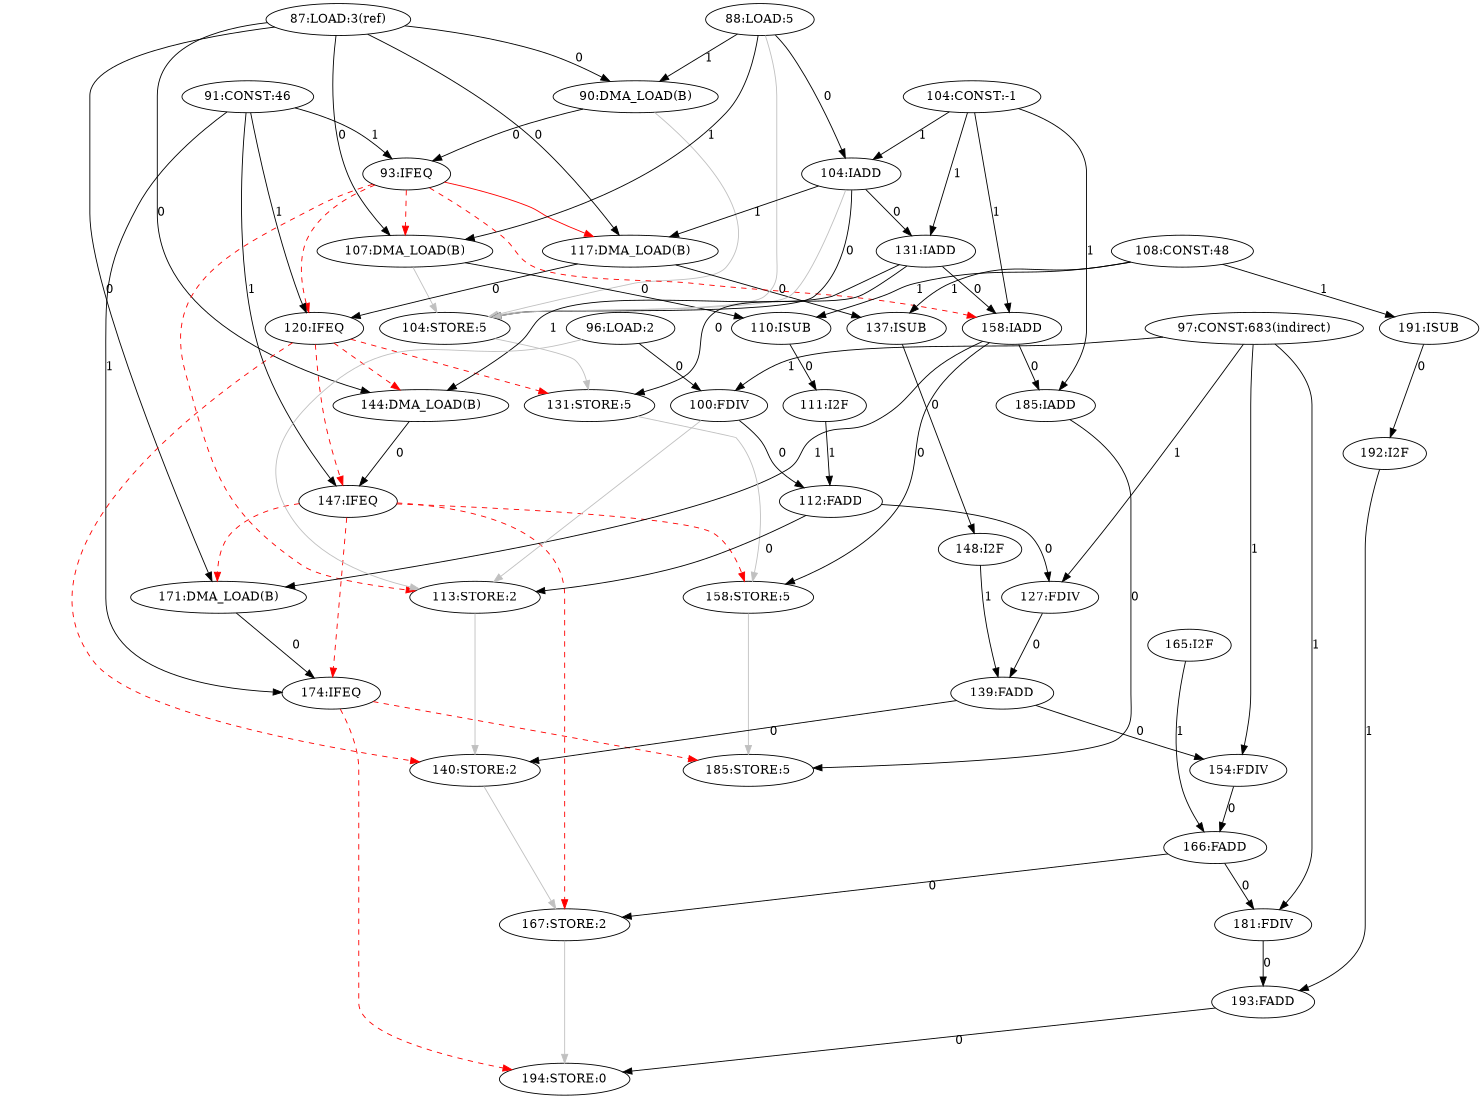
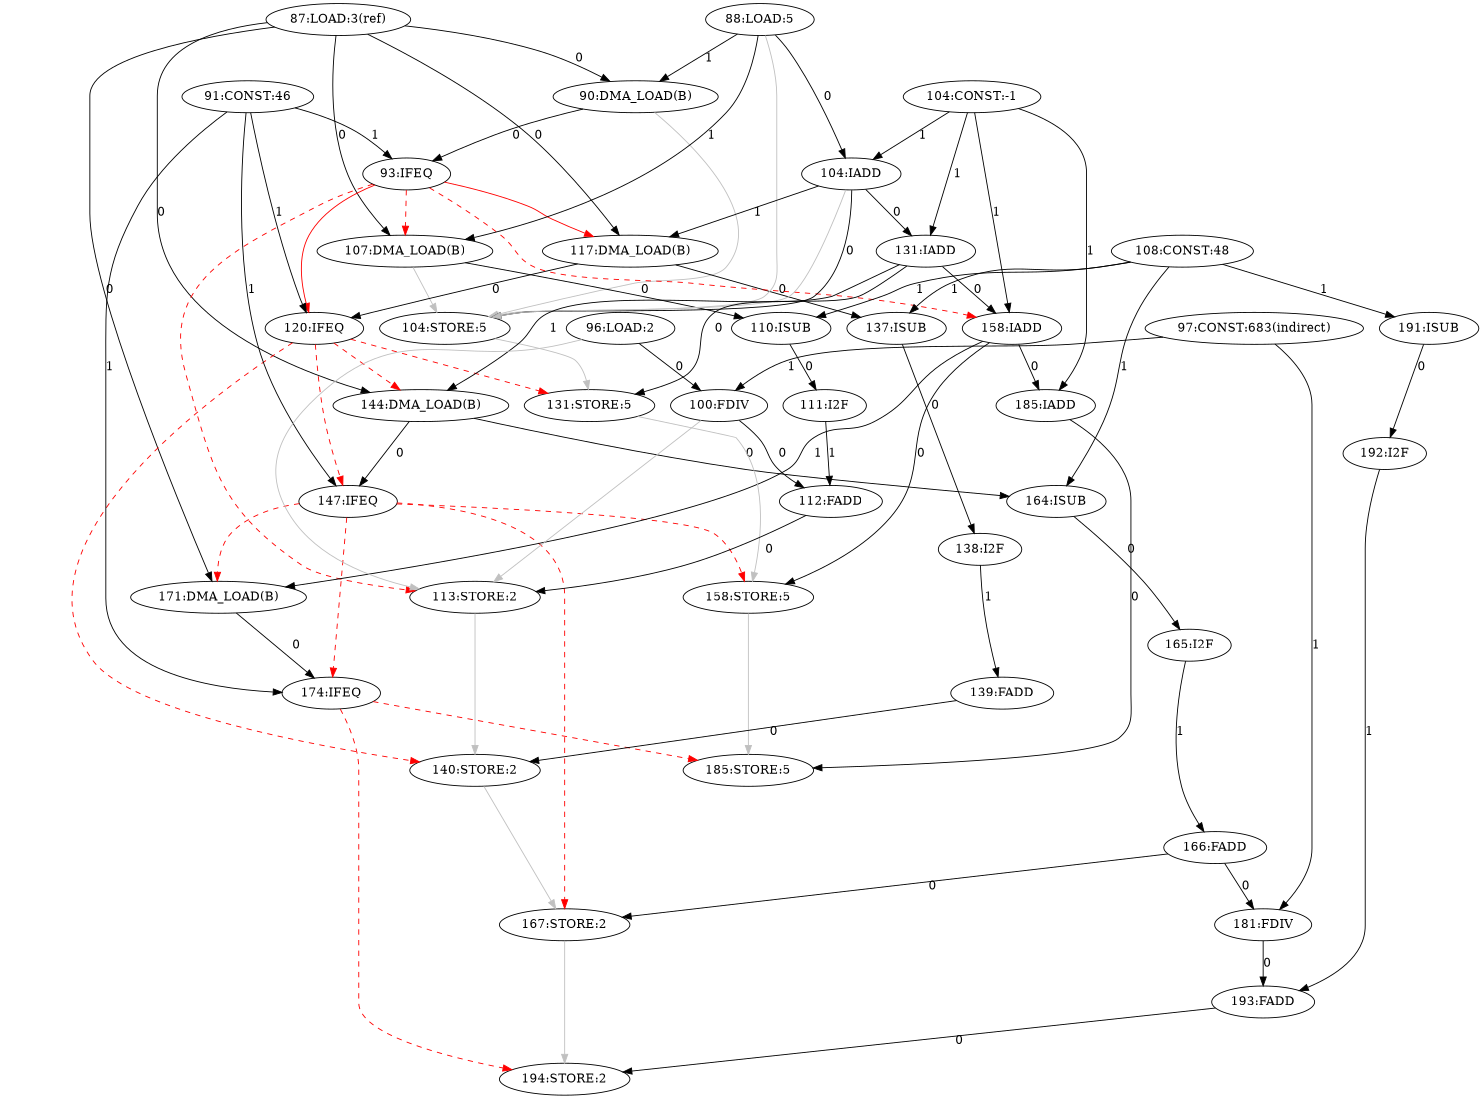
edge "93:IFEQ" -> "120:IFEQ": style dashed -> solid
node "164:ISUB": added
node "148:I2F": label "148:I2F" -> "138:I2F"
node "127:FDIV": removed
node "154:FDIV": removed
node "194:STORE:0": label "194:STORE:0" -> "194:STORE:2"
